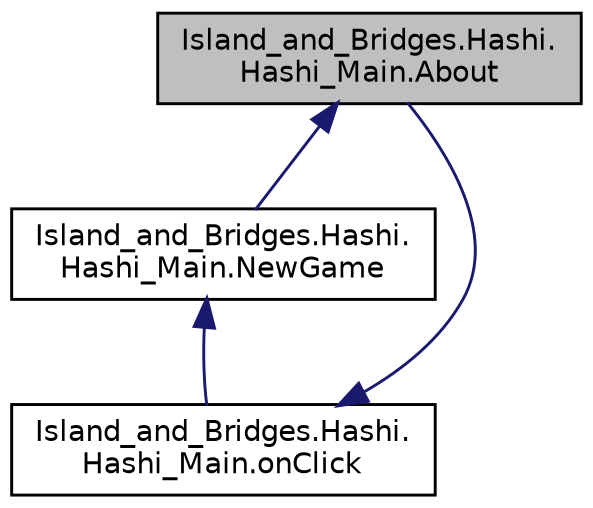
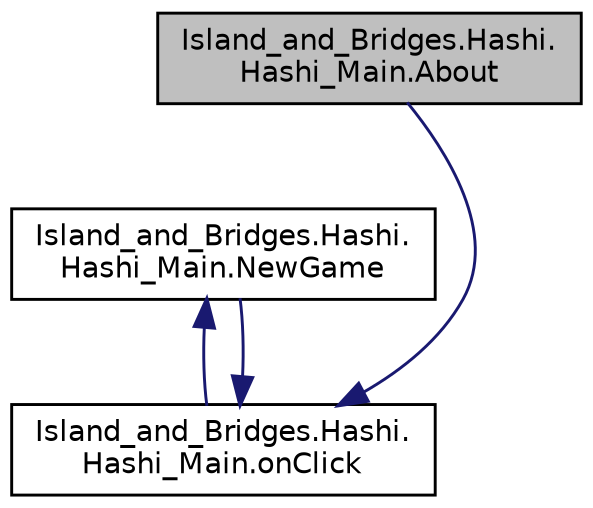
edge "Island_and_Bridges.Hashi. Hashi_Main.NewGame" -> "Island_and_Bridges.Hashi. Hashi_Main.About": now "Island_and_Bridges.Hashi. Hashi_Main.NewGame" -> "Island_and_Bridges.Hashi. Hashi_Main.onClick"
